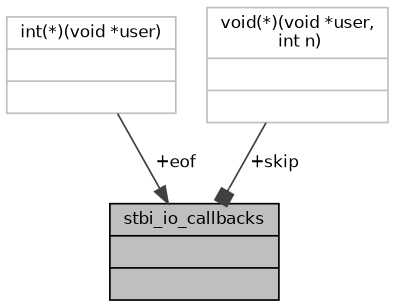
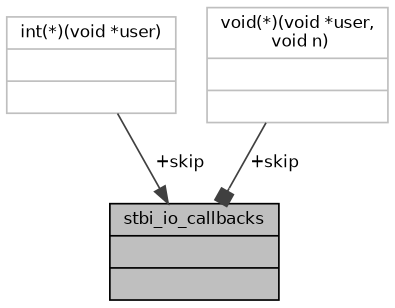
node "void(*)(void *user,": text "int n)" -> "void n)"
edge "int(*)(void *user)" -> "stbi_io_callbacks": label " +eof" -> " +skip"
